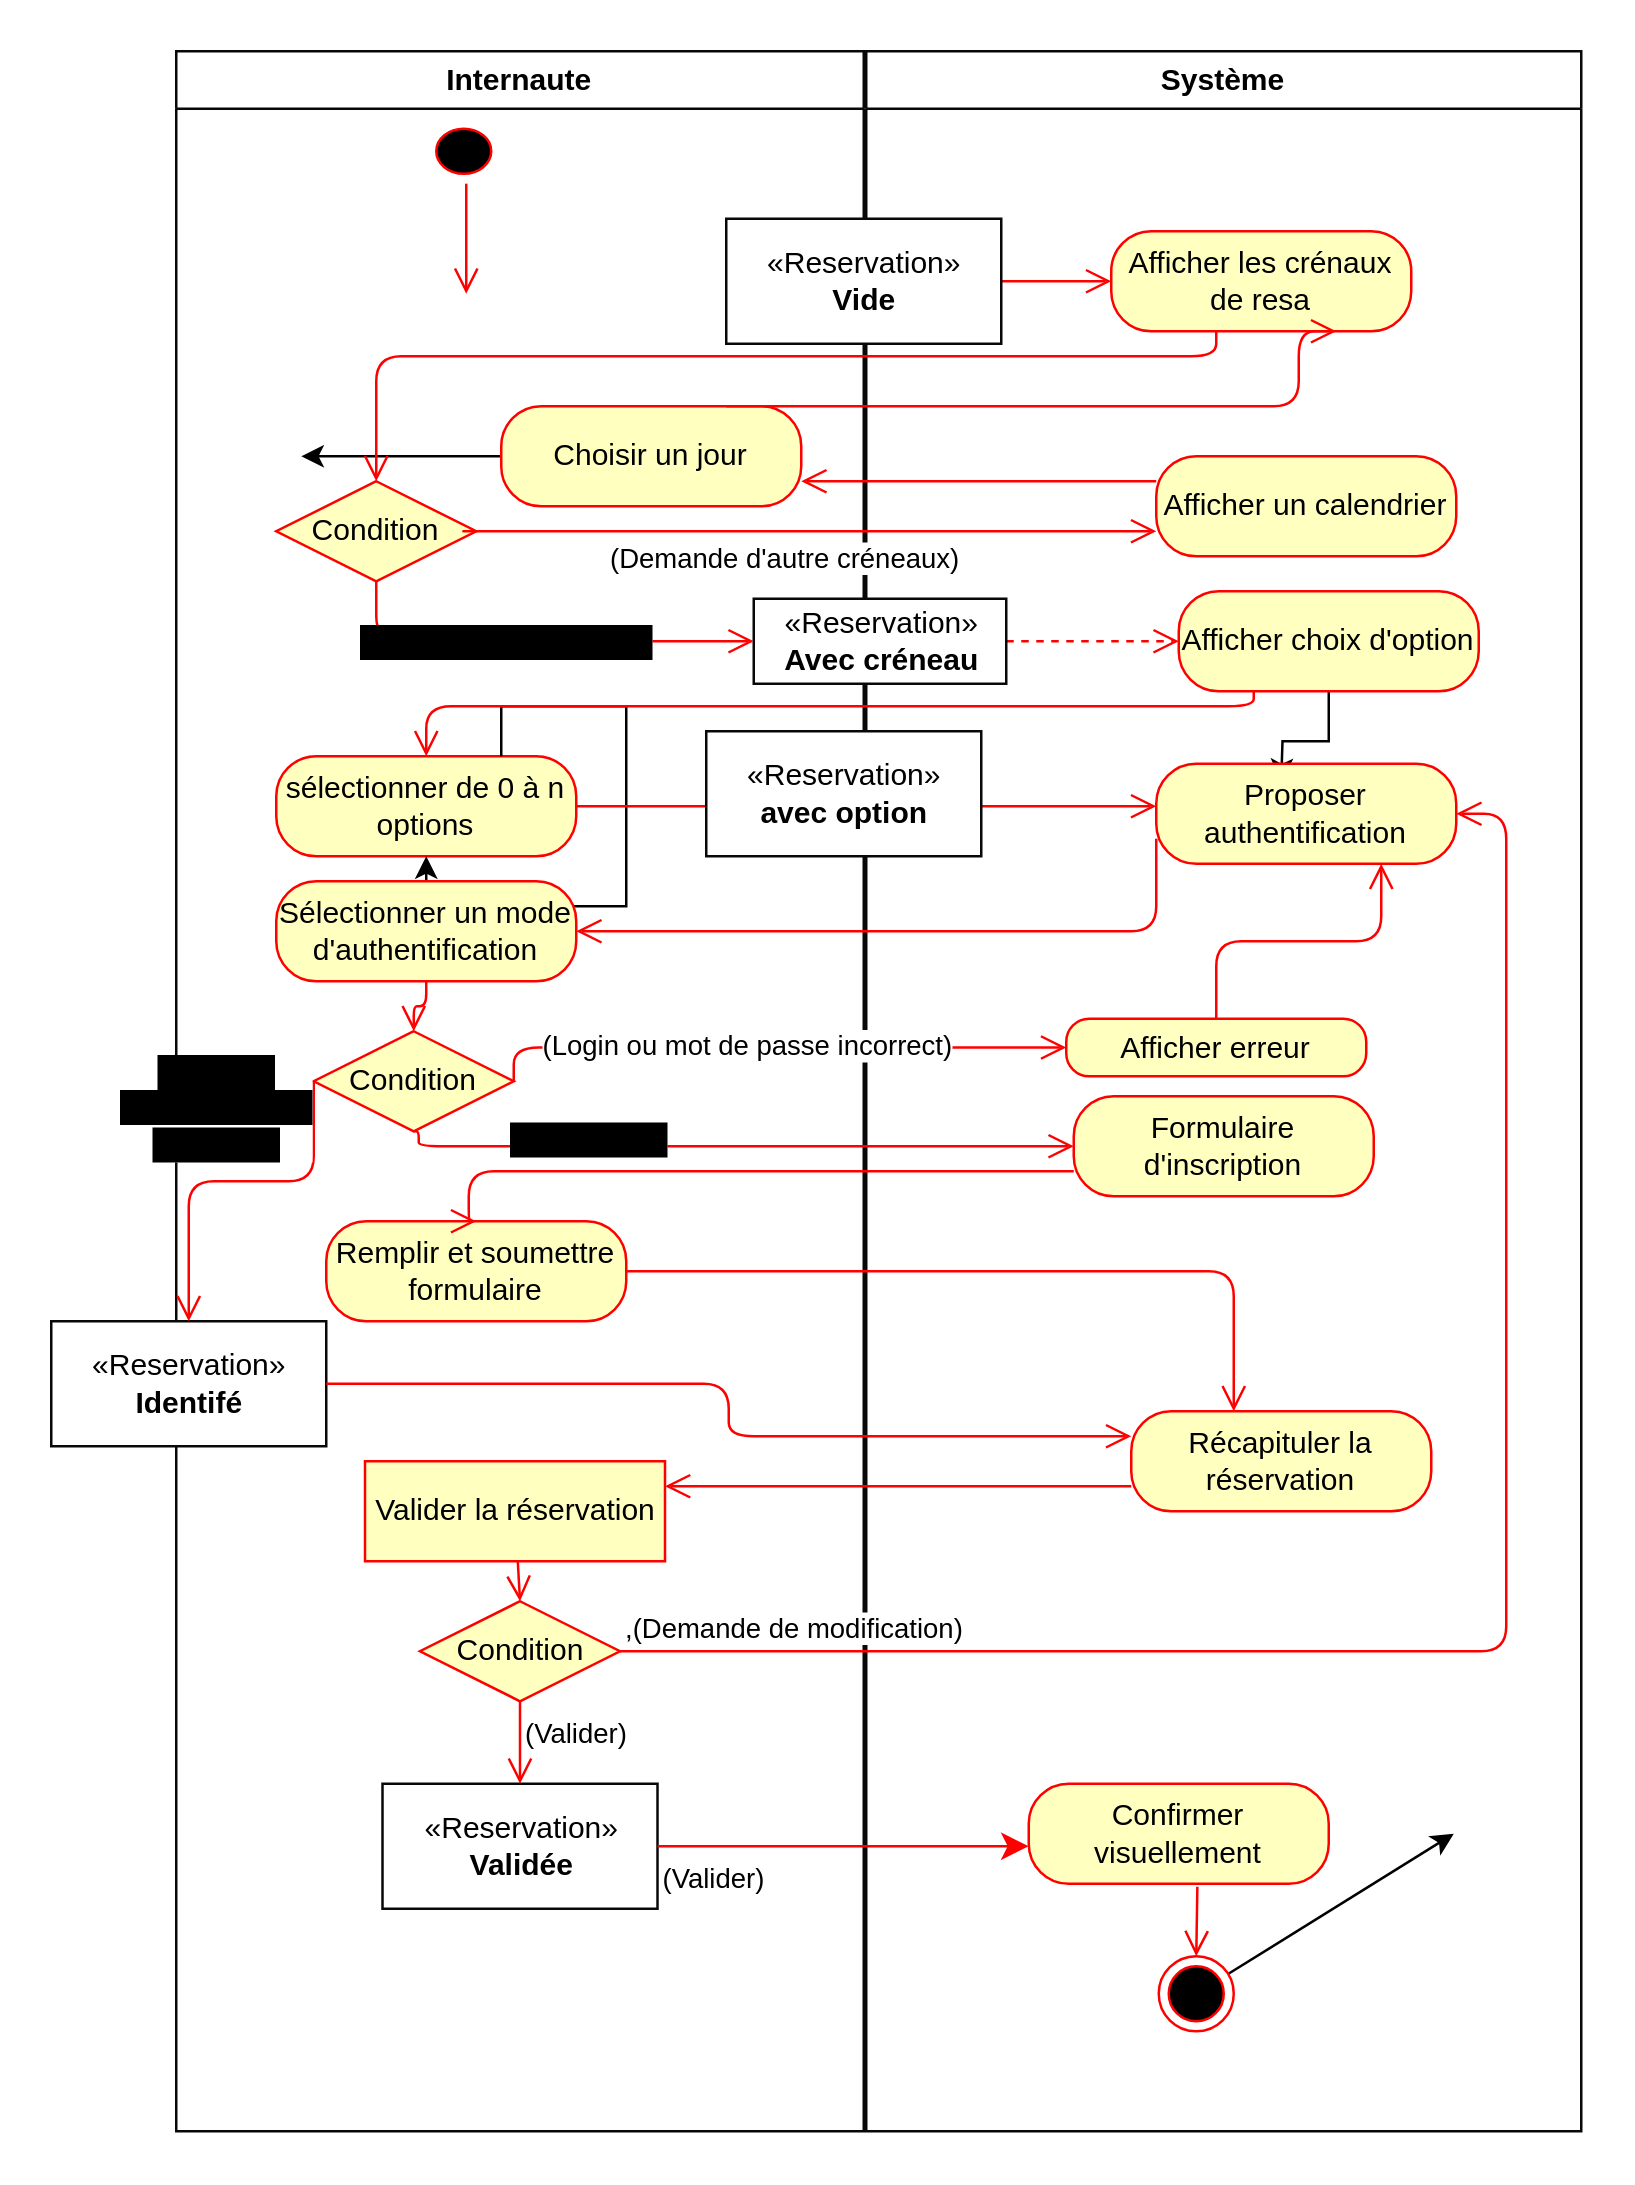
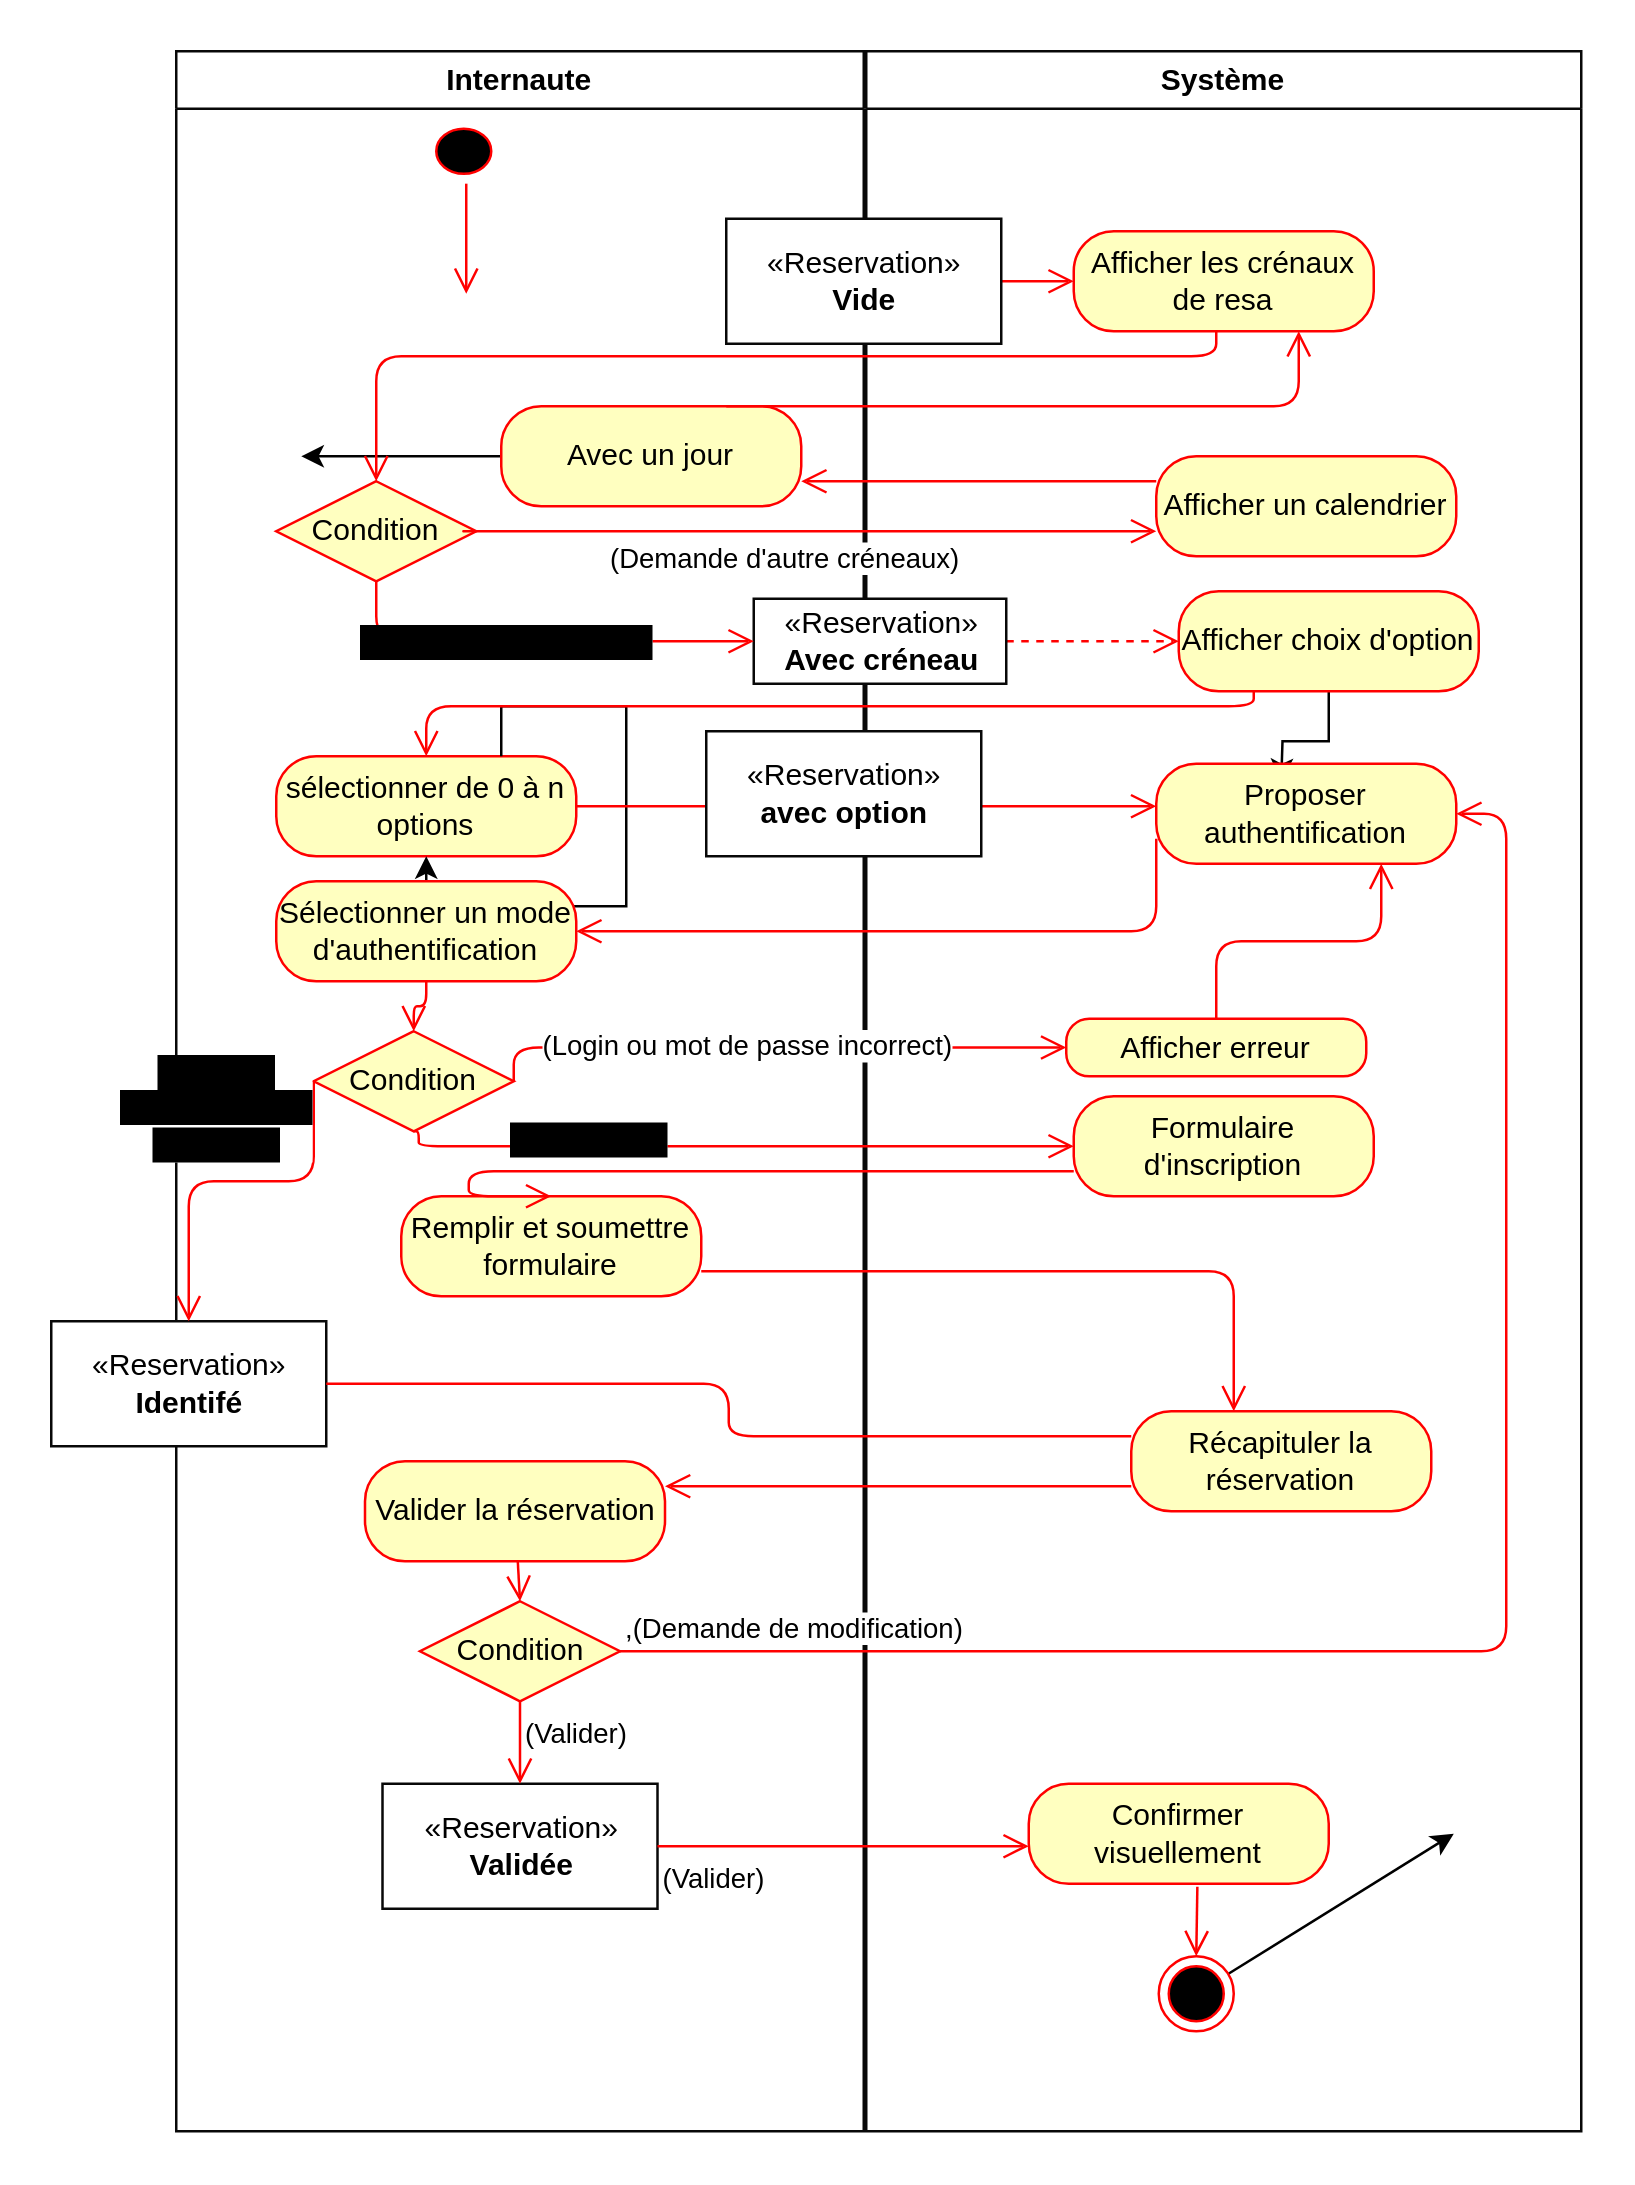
node "Afficher les crénaux de resa": moved (1261, 281) -> (1224, 281)
node "Choisir un jour": label "Choisir un jour" -> "Avec un jour"
node "Remplir et soumettre formulaire": moved (476, 1271) -> (551, 1246)
edge "«Reservation» Identifé" -> "Récapituler la réservation": arrowhead open -> none
node "Valider la réservation": shape rectangle -> rounded rectangle
edge "«Reservation» Validée" -> "Confirmer visuellement": arrowhead classic -> open
